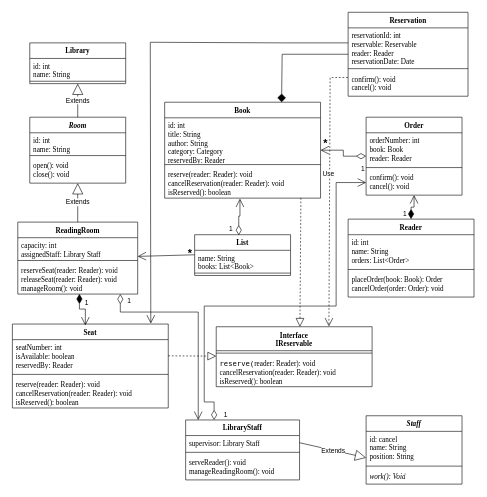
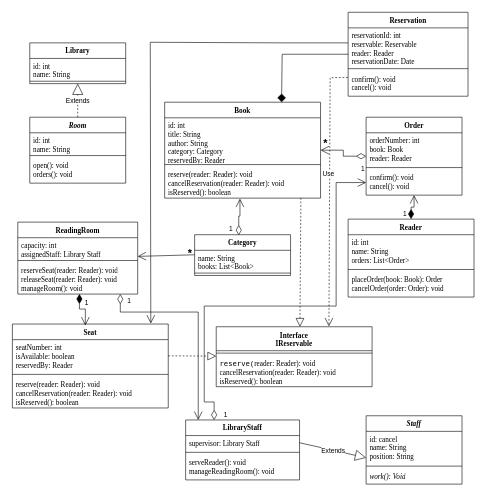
edge "Room" -> "Library": style solid -> dashed
node "open(): void close(): void": label "open(): void close(): void" -> "open(): void orders(): void"
edge "ReadingRoom" -> "Room": removed, label "Extends"
node "List": label "List" -> "Category"
